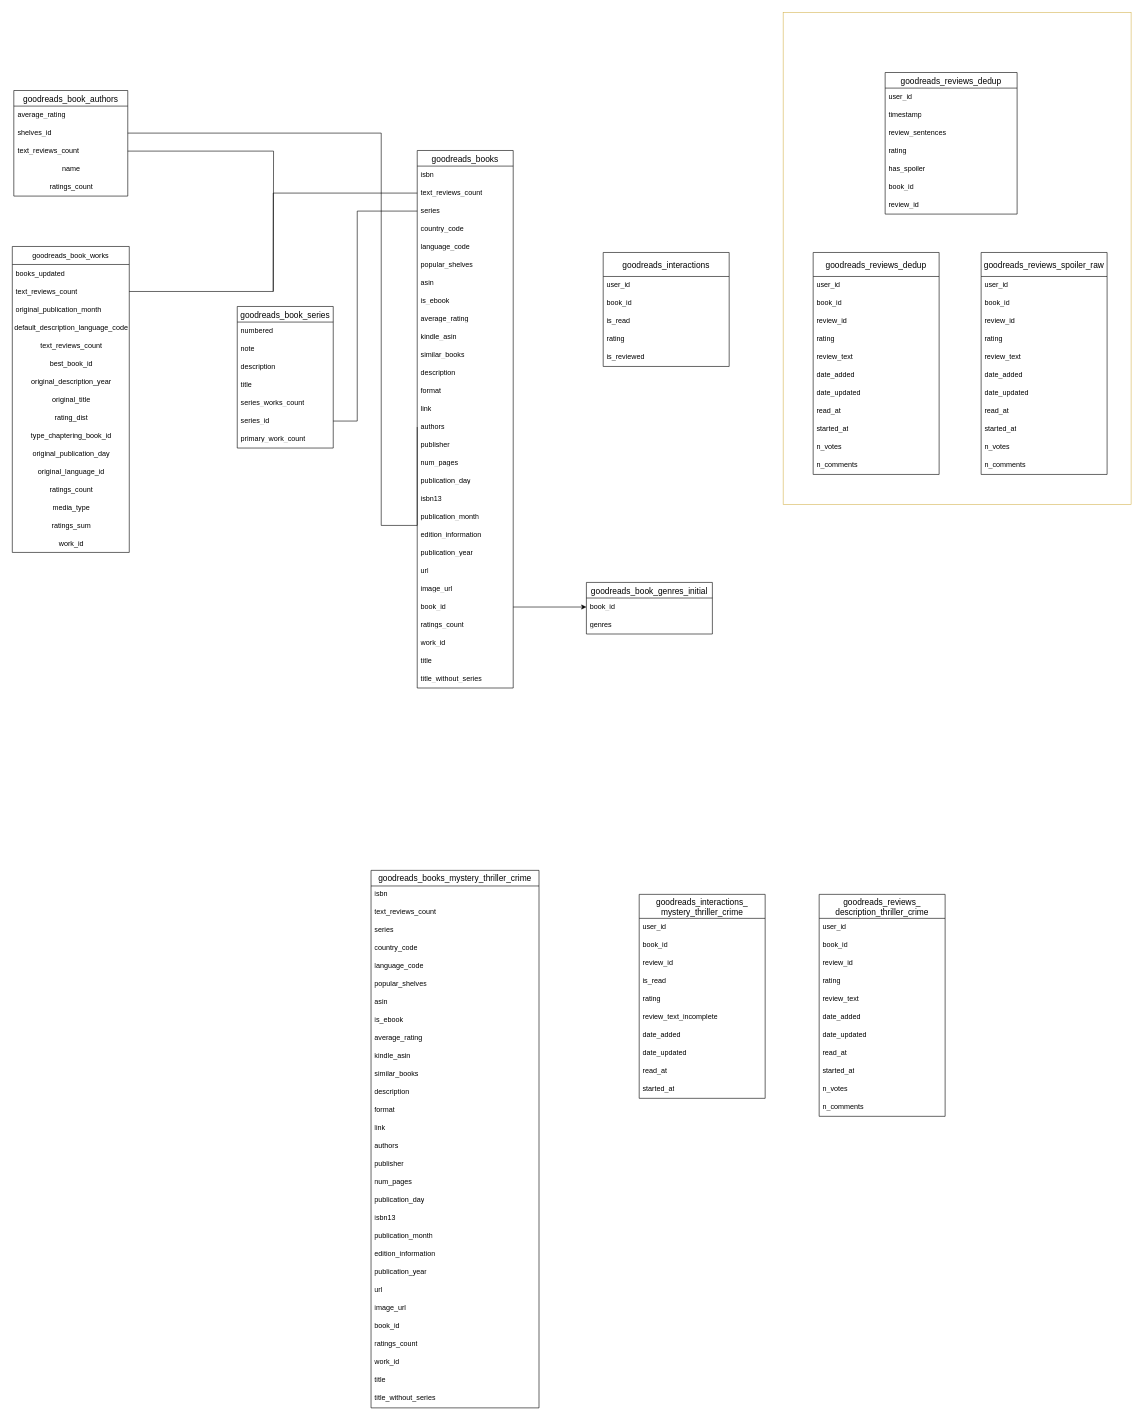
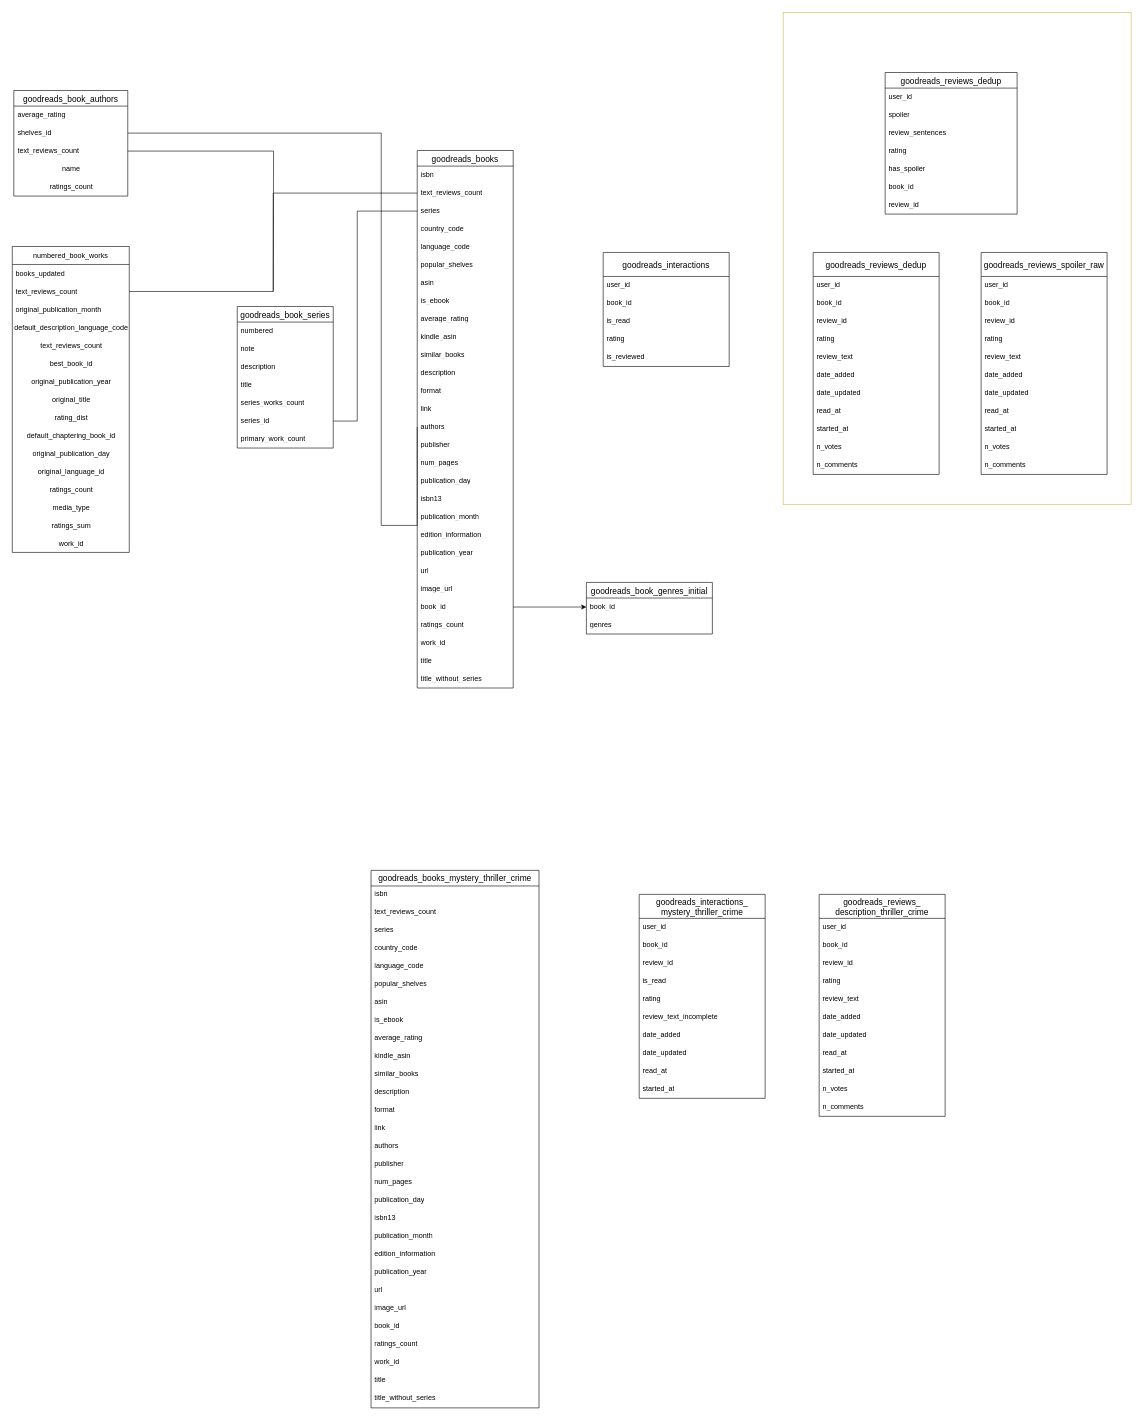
node "timestamp": label "timestamp" -> "spoiler"
node "goodreads_book_works": label "goodreads_book_works" -> "numbered_book_works"
node "original_description_year": label "original_description_year" -> "original_publication_year"
node "type_chaptering_book_id": label "type_chaptering_book_id" -> "default_chaptering_book_id"
